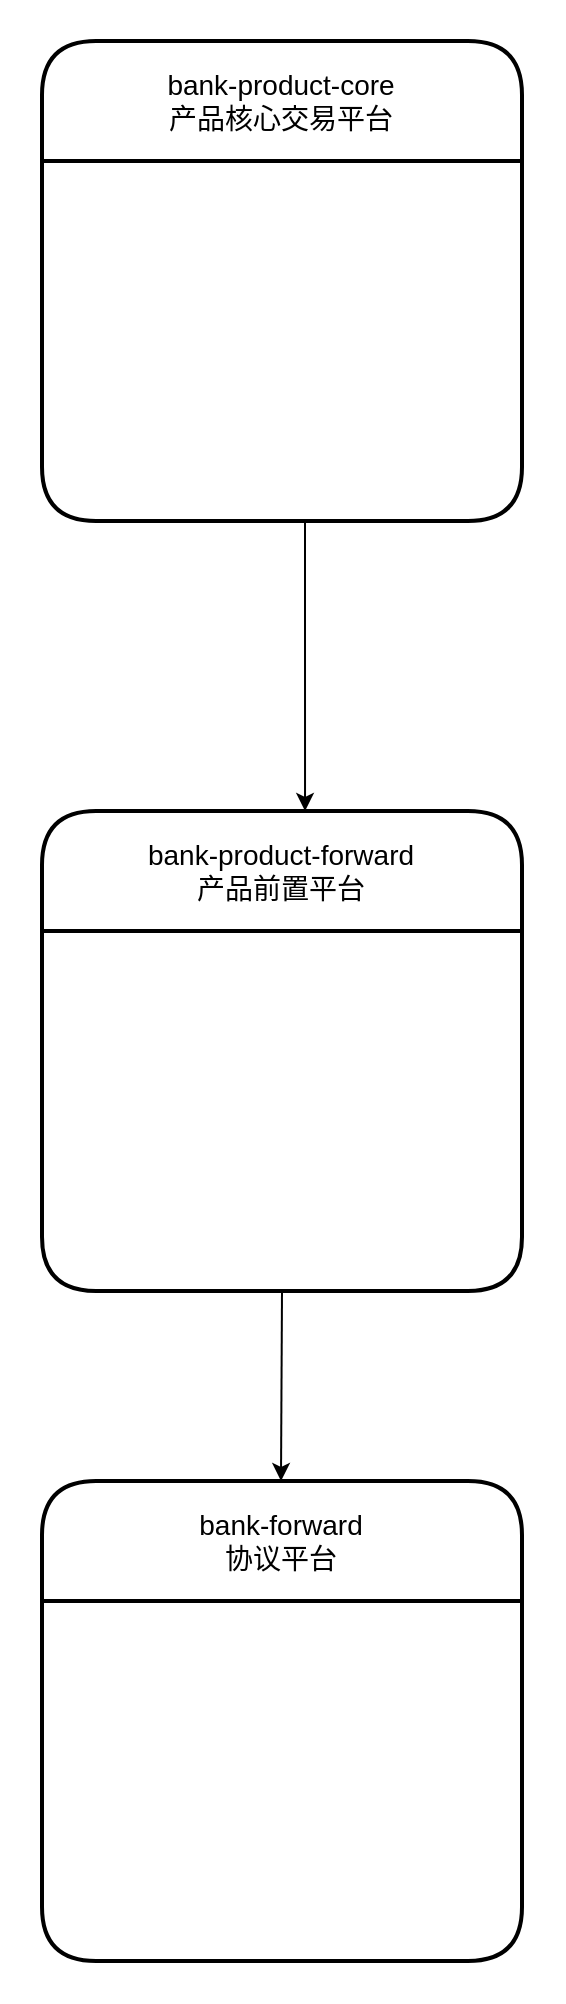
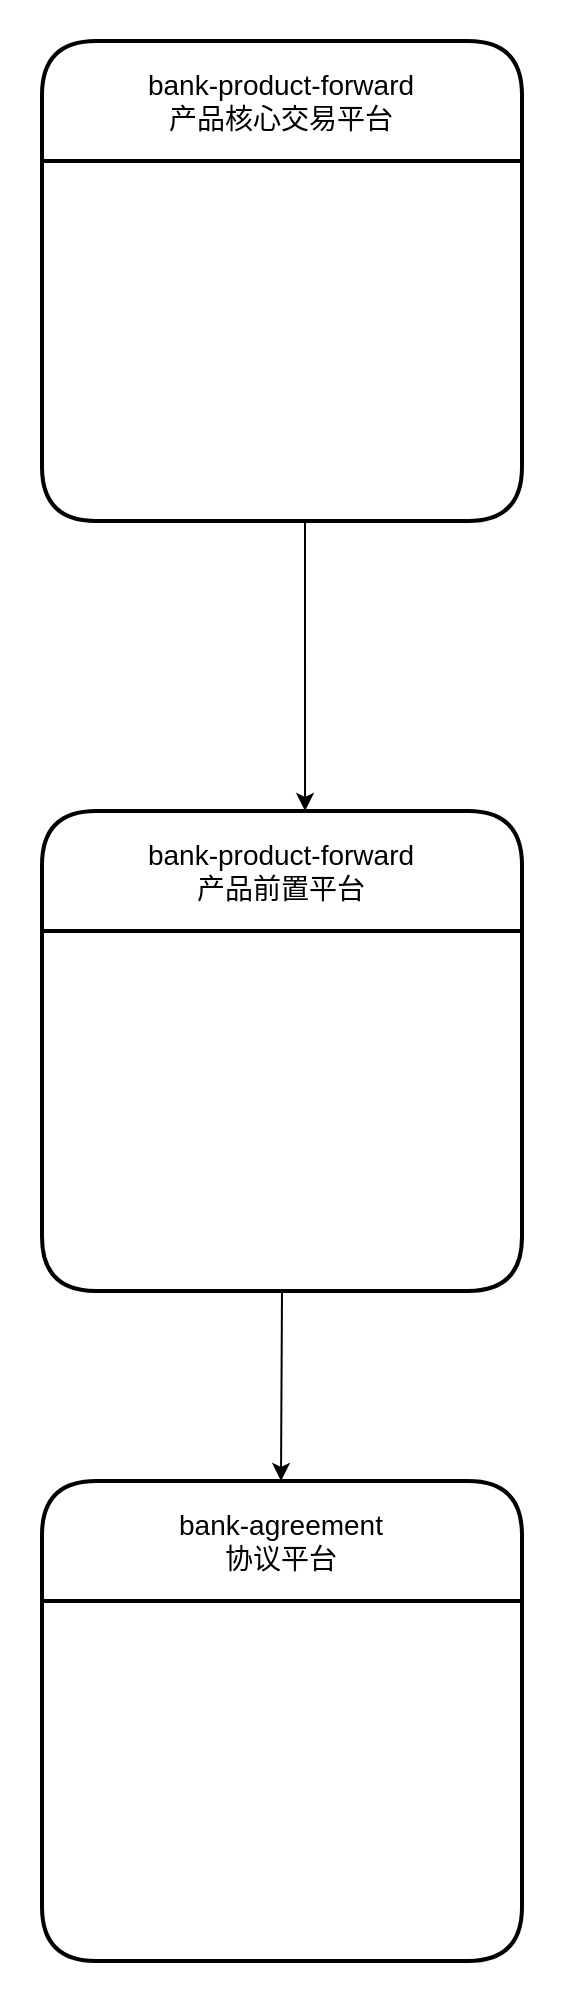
node "bank-product-core 产品核心交易平台": label "bank-product-core 产品核心交易平台" -> "bank-product-forward 产品核心交易平台"
node "bank-forward 协议平台": label "bank-forward 协议平台" -> "bank-agreement 协议平台"
